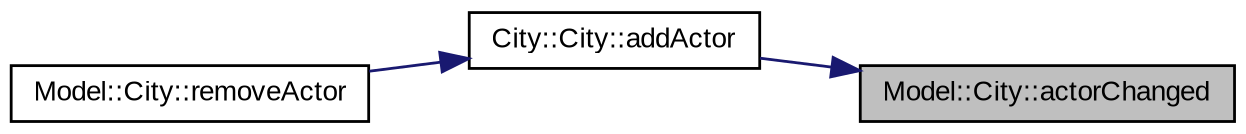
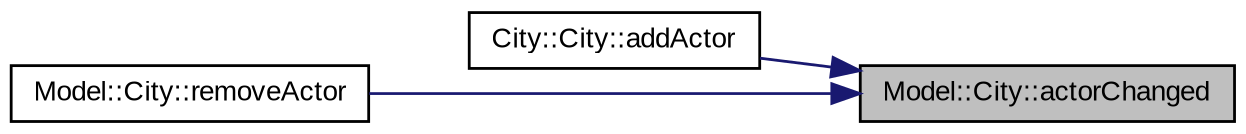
edge "Model::City::removeActor" -> "City::City::addActor": now "Model::City::removeActor" -> "Model::City::actorChanged"
